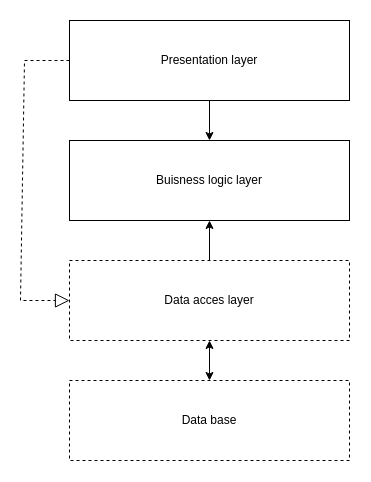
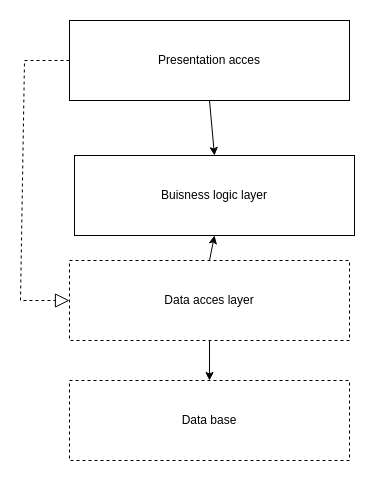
node "Presentation layer": label "Presentation layer" -> "Presentation acces"
node "Buisness logic layer": moved (210, 181) -> (215, 196)
edge "Data acces layer" -- "Data base": arrowhead classic -> none
